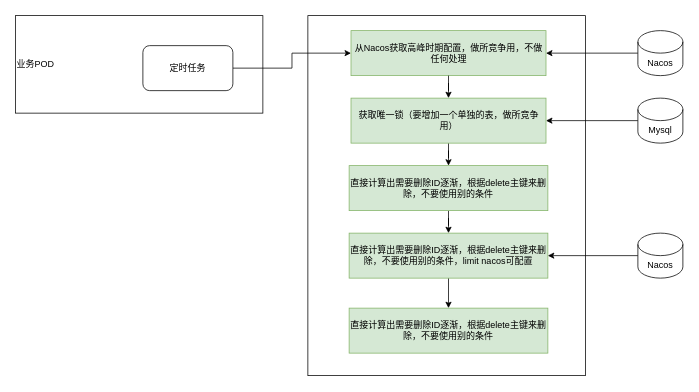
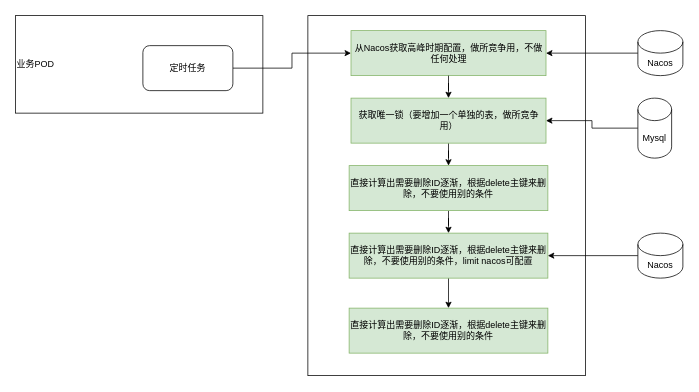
node "Mysql": size 45x45 -> 34x60
